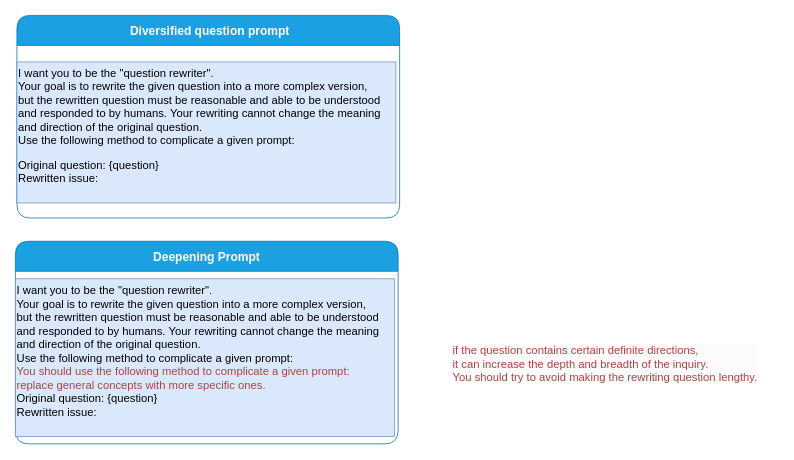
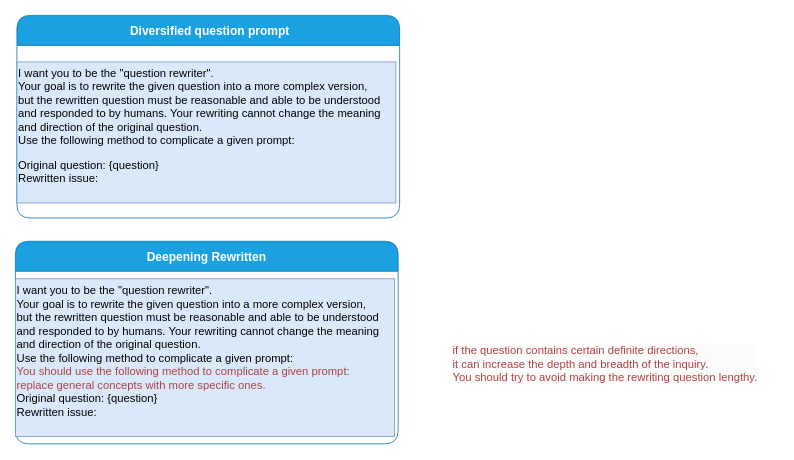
node "Deepening Prompt": label "Deepening Prompt" -> "Deepening Rewritten"
